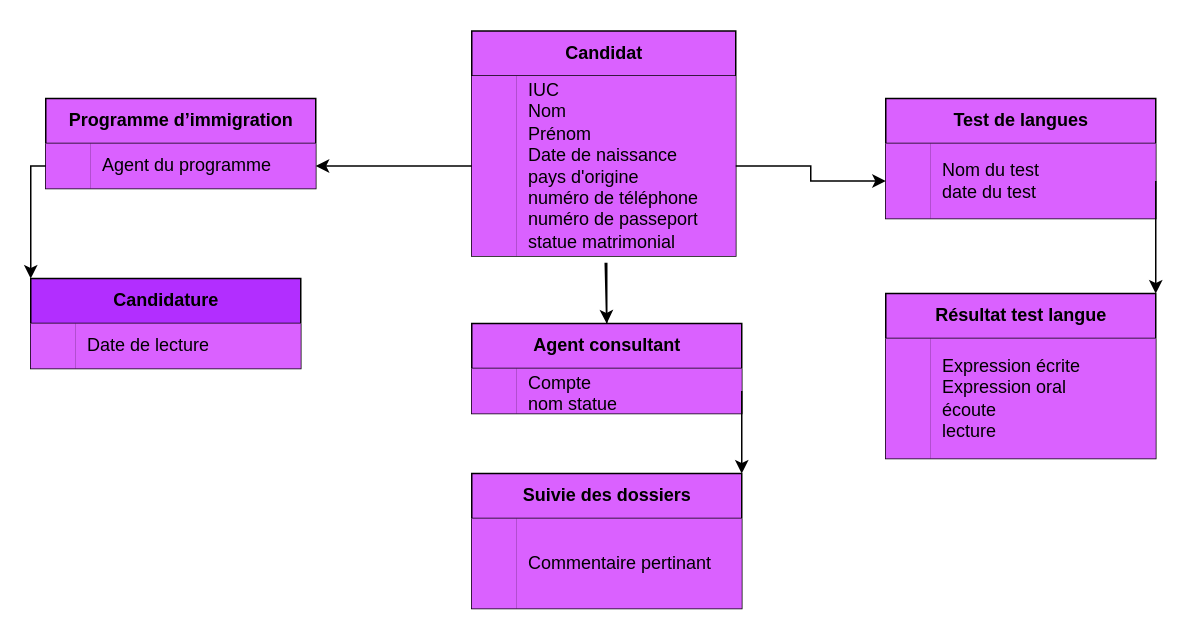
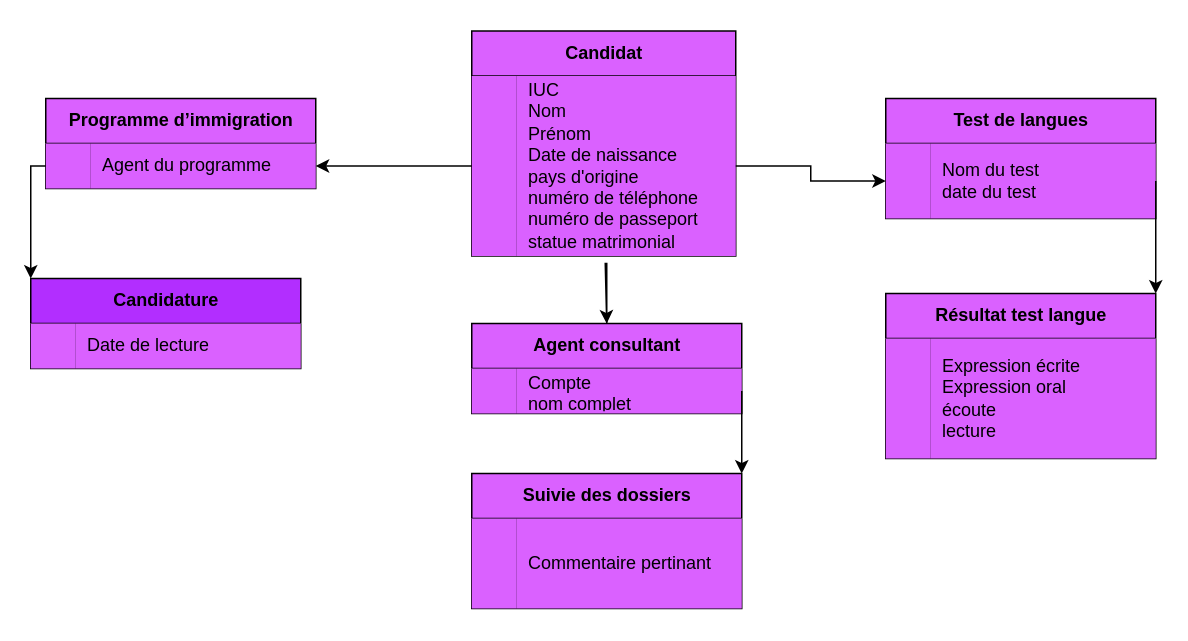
node "Compte nom statue": label "Compte nom statue" -> "Compte nom complet"
